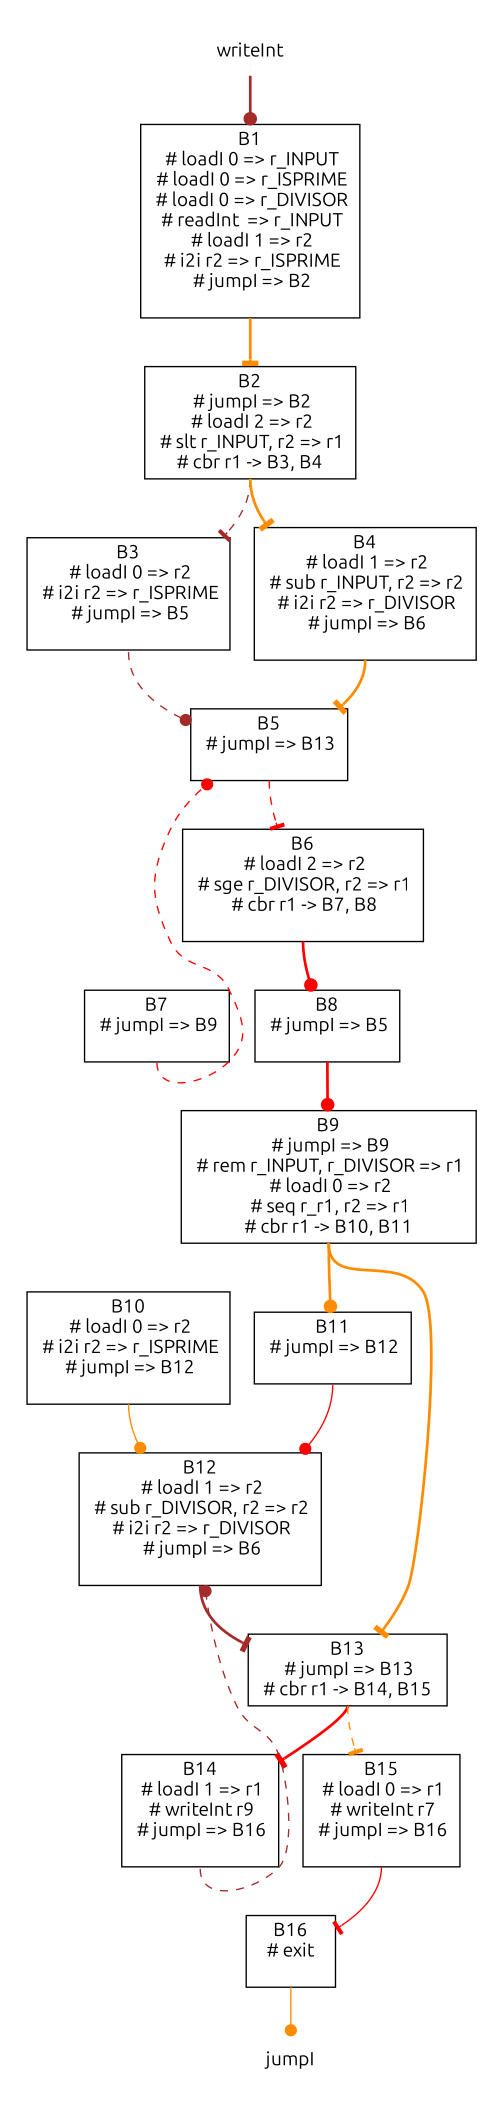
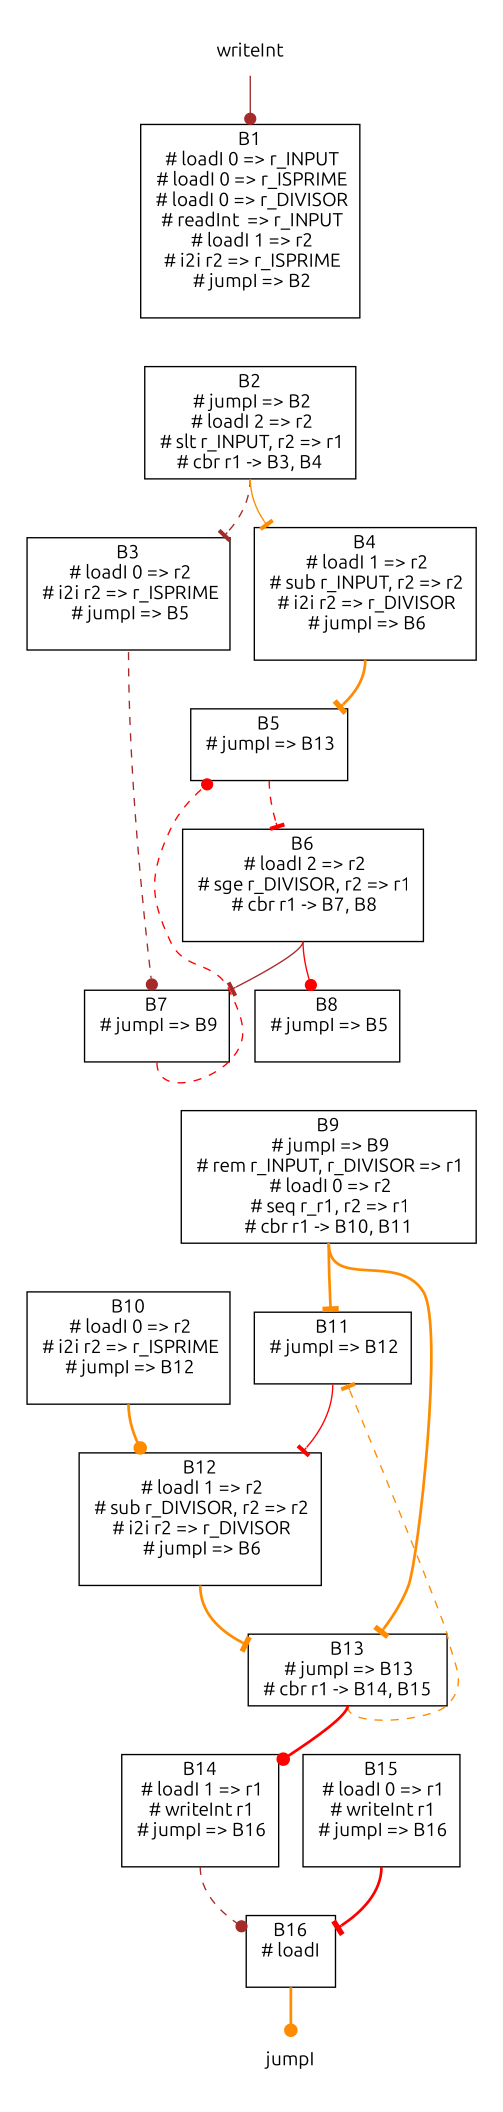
edge "writeInt" -> "B1": style bold -> solid
edge "B1" -> "B2": removed
edge "B2" -> "B4": style bold -> solid
edge "B3" -> "B5": now "B3" -> "B7"
edge "B6" -> "B8": style bold -> solid
edge "B6" -> "B7": added
edge "B8" -> "B9": removed
edge "B9" -> "B11": arrowhead dot -> tee
edge "B11" -> "B12": arrowhead dot -> tee
edge "B10" -> "B12": style solid -> bold
edge "B12" -> "B13": color brown -> darkorange
edge "B13" -> "B15": now "B13" -> "B11"
edge "B13" -> "B14": arrowhead tee -> dot
edge "B14" -> "B12": now "B14" -> "B16"
node "B14": text "# writeInt r9" -> "# writeInt r1"
node "B15": text "# writeInt r7" -> "# writeInt r1"
edge "B15" -> "B16": style solid -> bold
node "B16": text "# exit" -> "# loadI"
edge "B16" -> "jumpI": style solid -> bold
